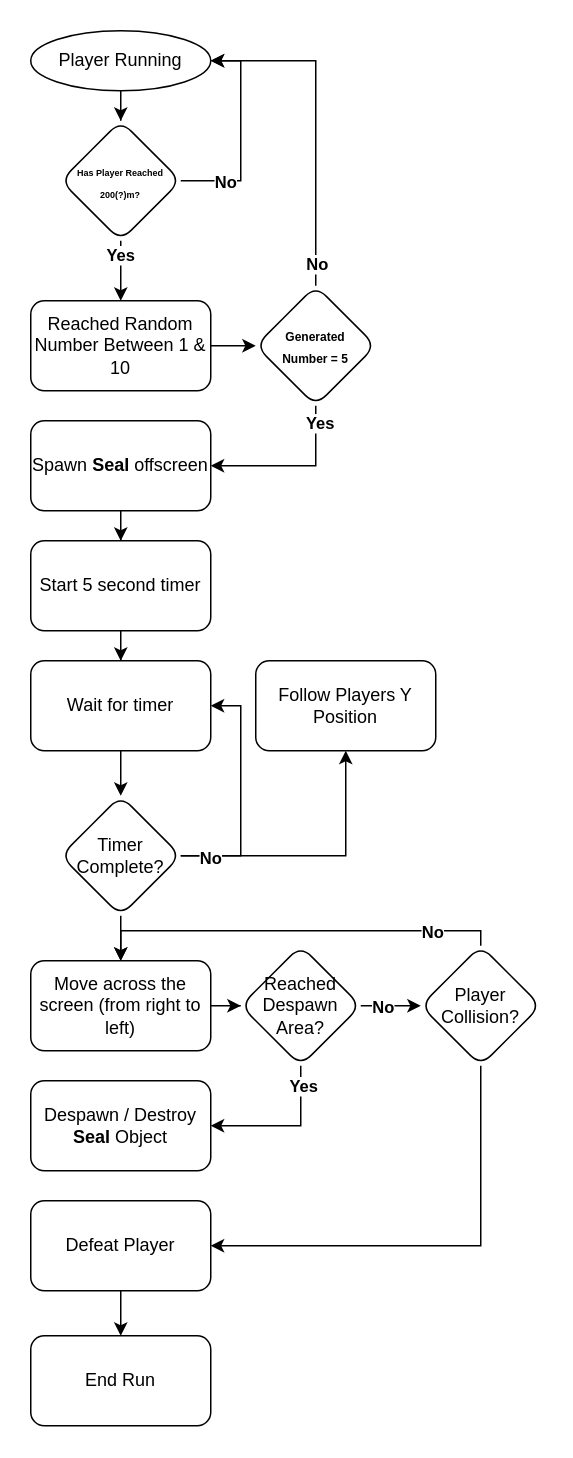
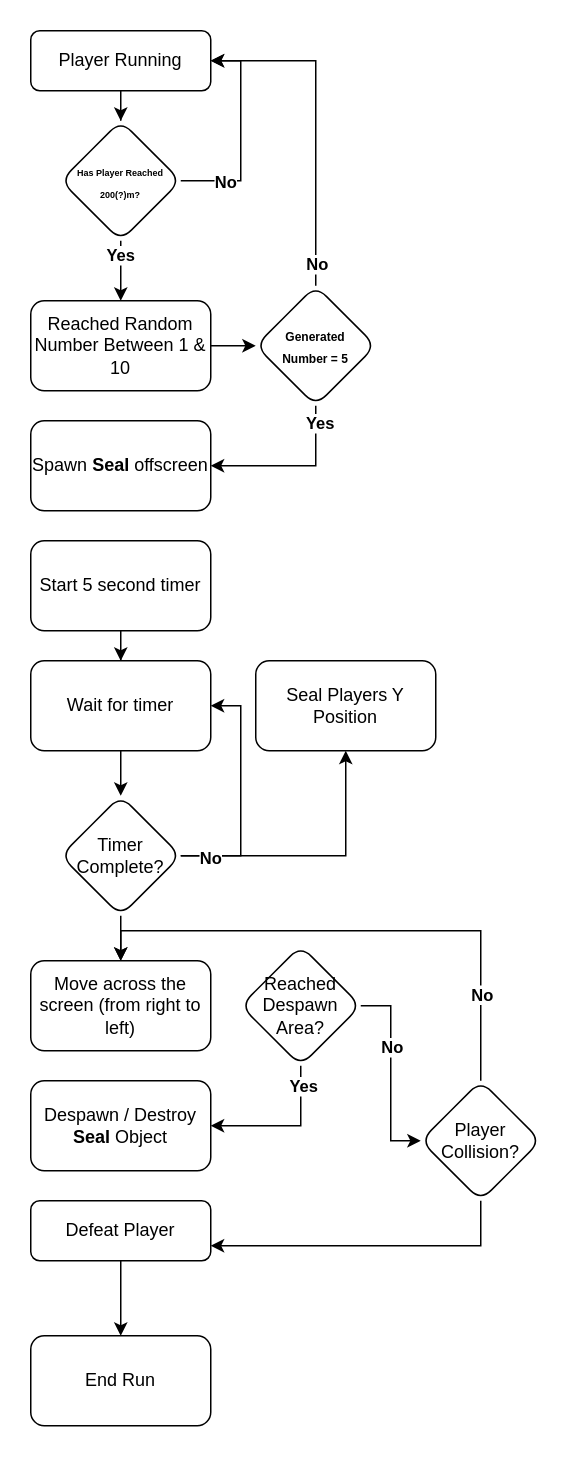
node "Player Running": shape ellipse -> rounded rectangle
edge "Spawn Seal offscreen" -> "Start 5 second timer": removed
node "Follow Players Y Position": label "Follow Players Y Position" -> "Seal Players Y Position"
edge "Move across the screen (from right to left)" -> "Reached Despawn Area?": removed
node "Player Collision?": moved (481, 1006) -> (481, 1141)
node "Defeat Player": size 180x90 -> 180x60
